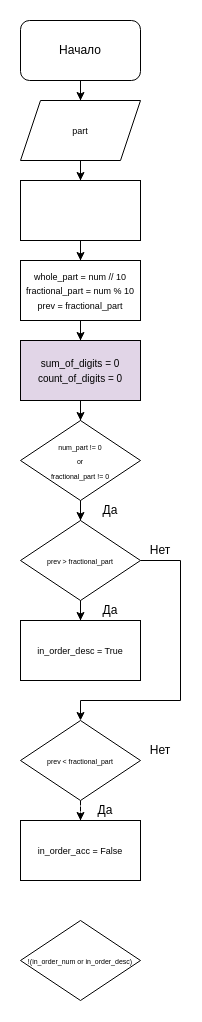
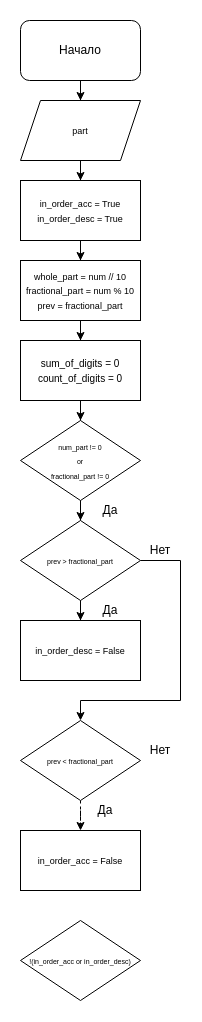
node "in_order_acc = True in_order_desc = True": added
node "sum_of_digits = 0 count_of_digits = 0": fillcolor #e1d5e7 -> #ffffff
node "in_order_desc = True": label "in_order_desc = True" -> "in_order_desc = False"
node "in_order_acc = False": moved (81, 851) -> (81, 861)
node "!(in_order_num or in_order_desc)": label "!(in_order_num or in_order_desc)" -> "!(in_order_acc or in_order_desc)"
